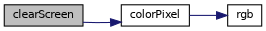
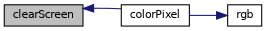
edge "clearScreen" -> "colorPixel": reversed
